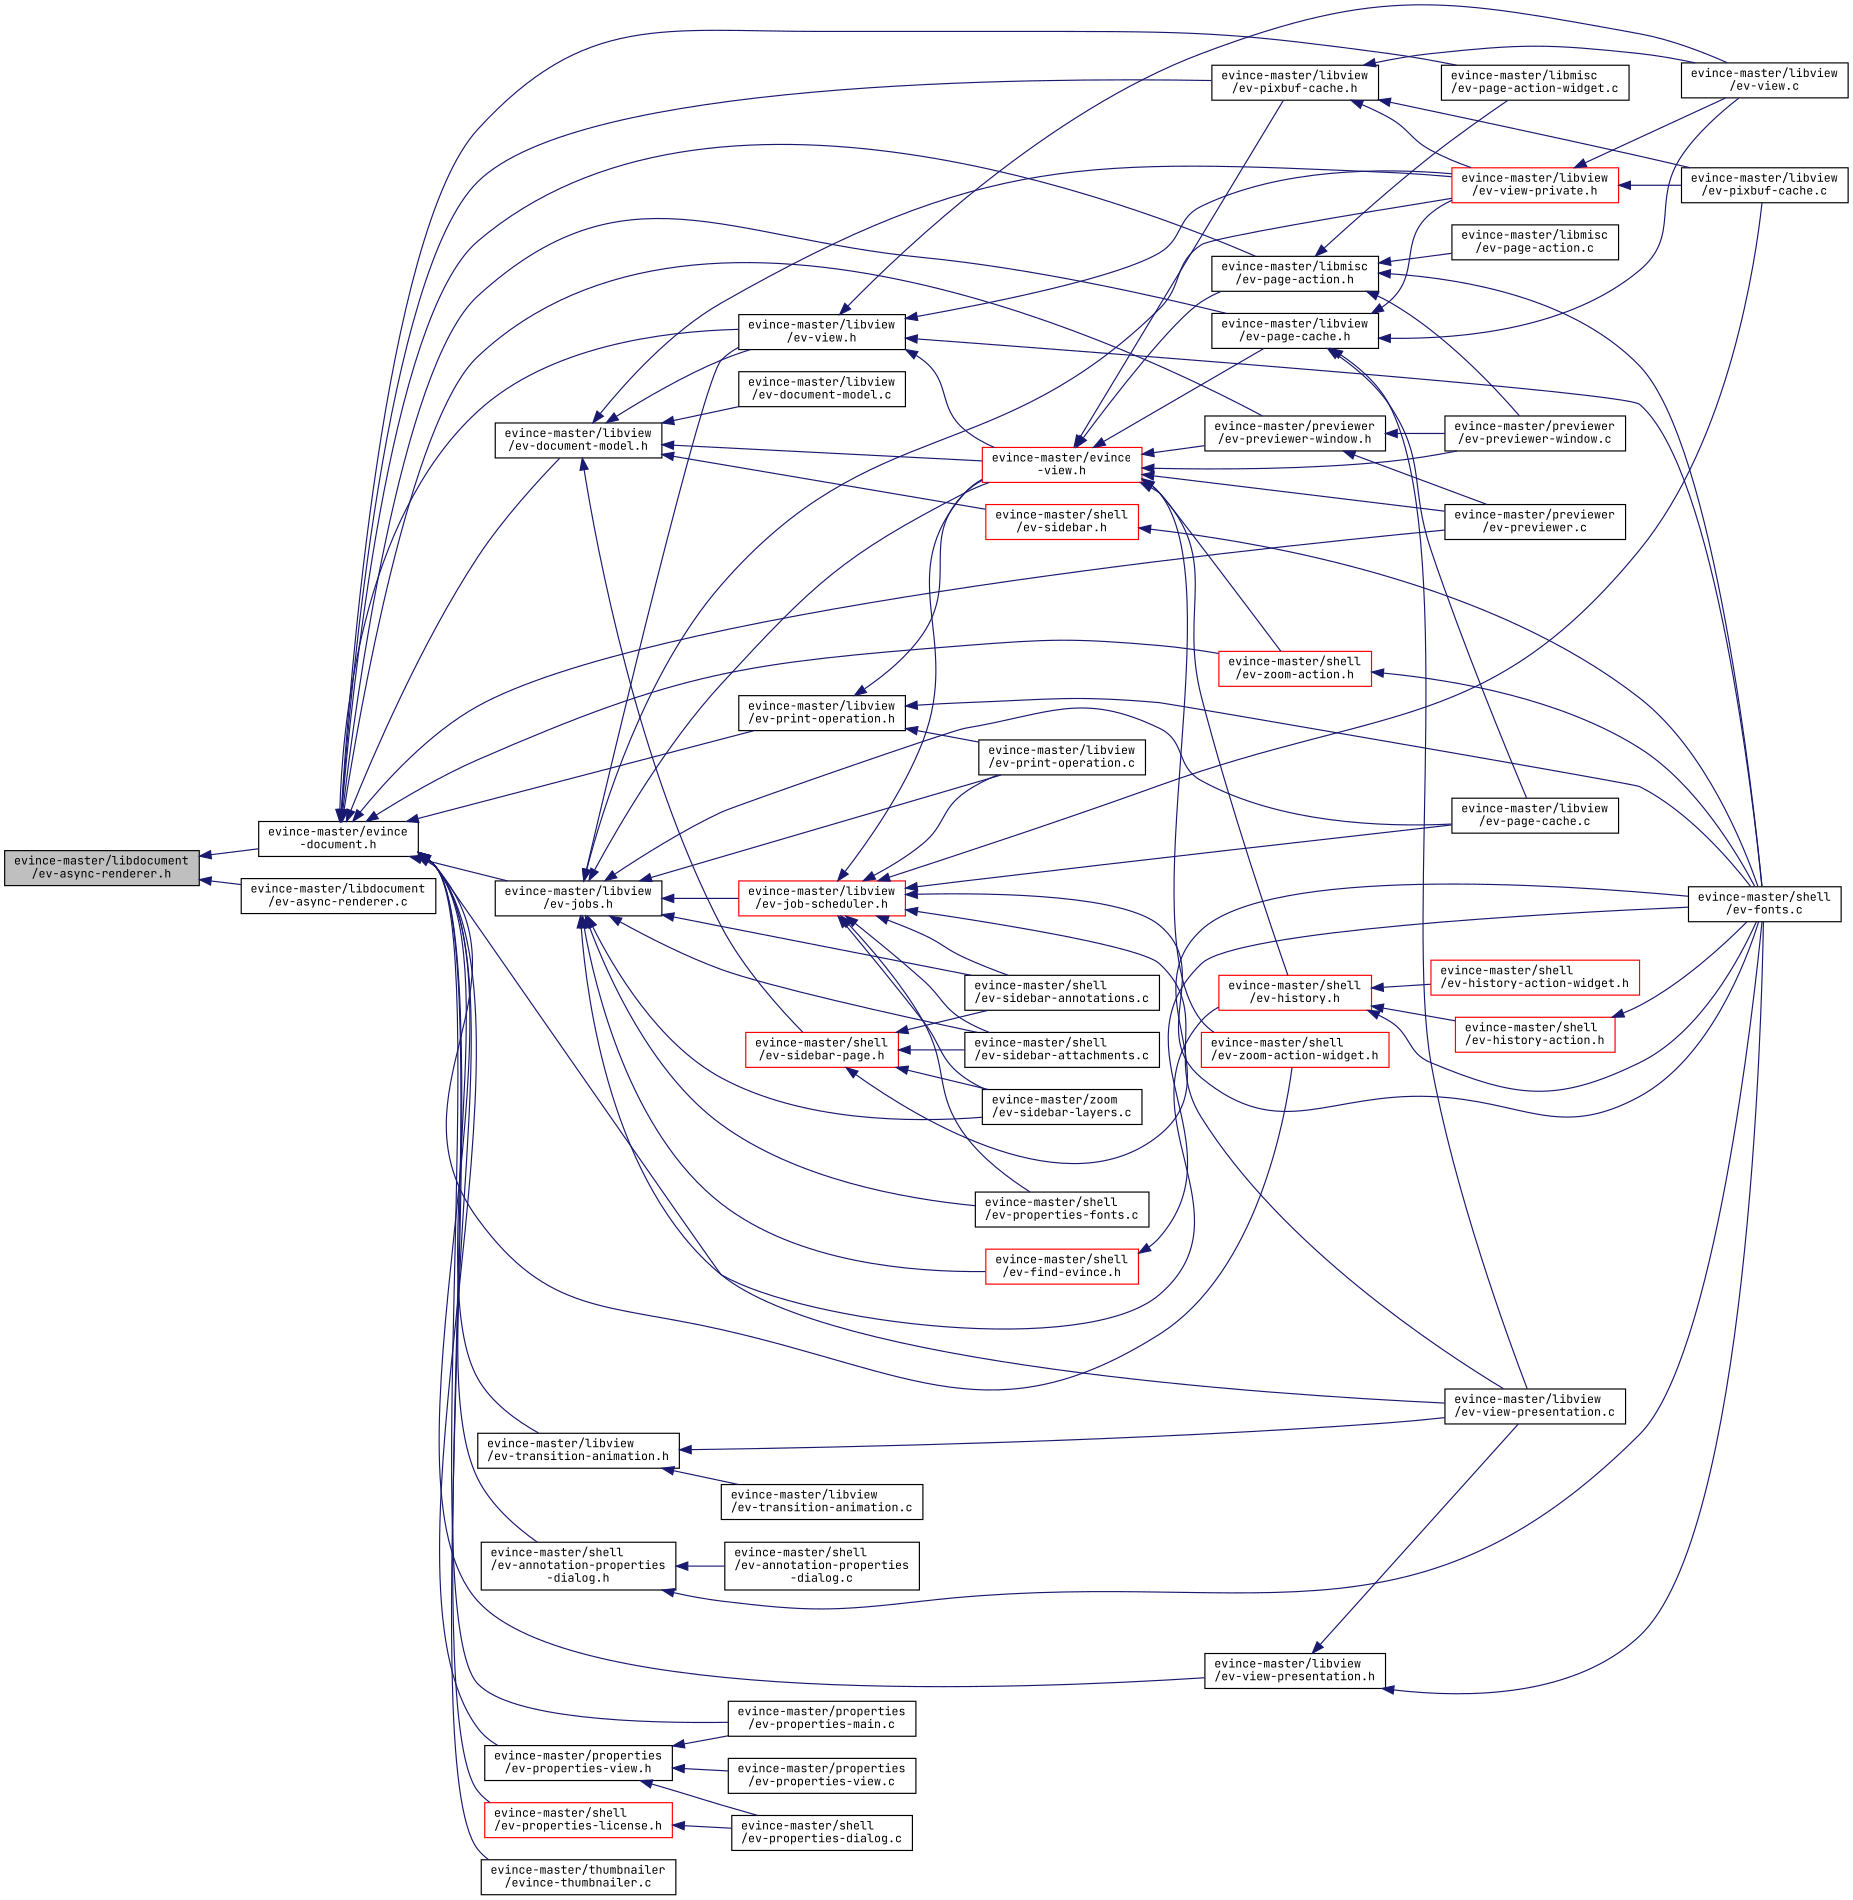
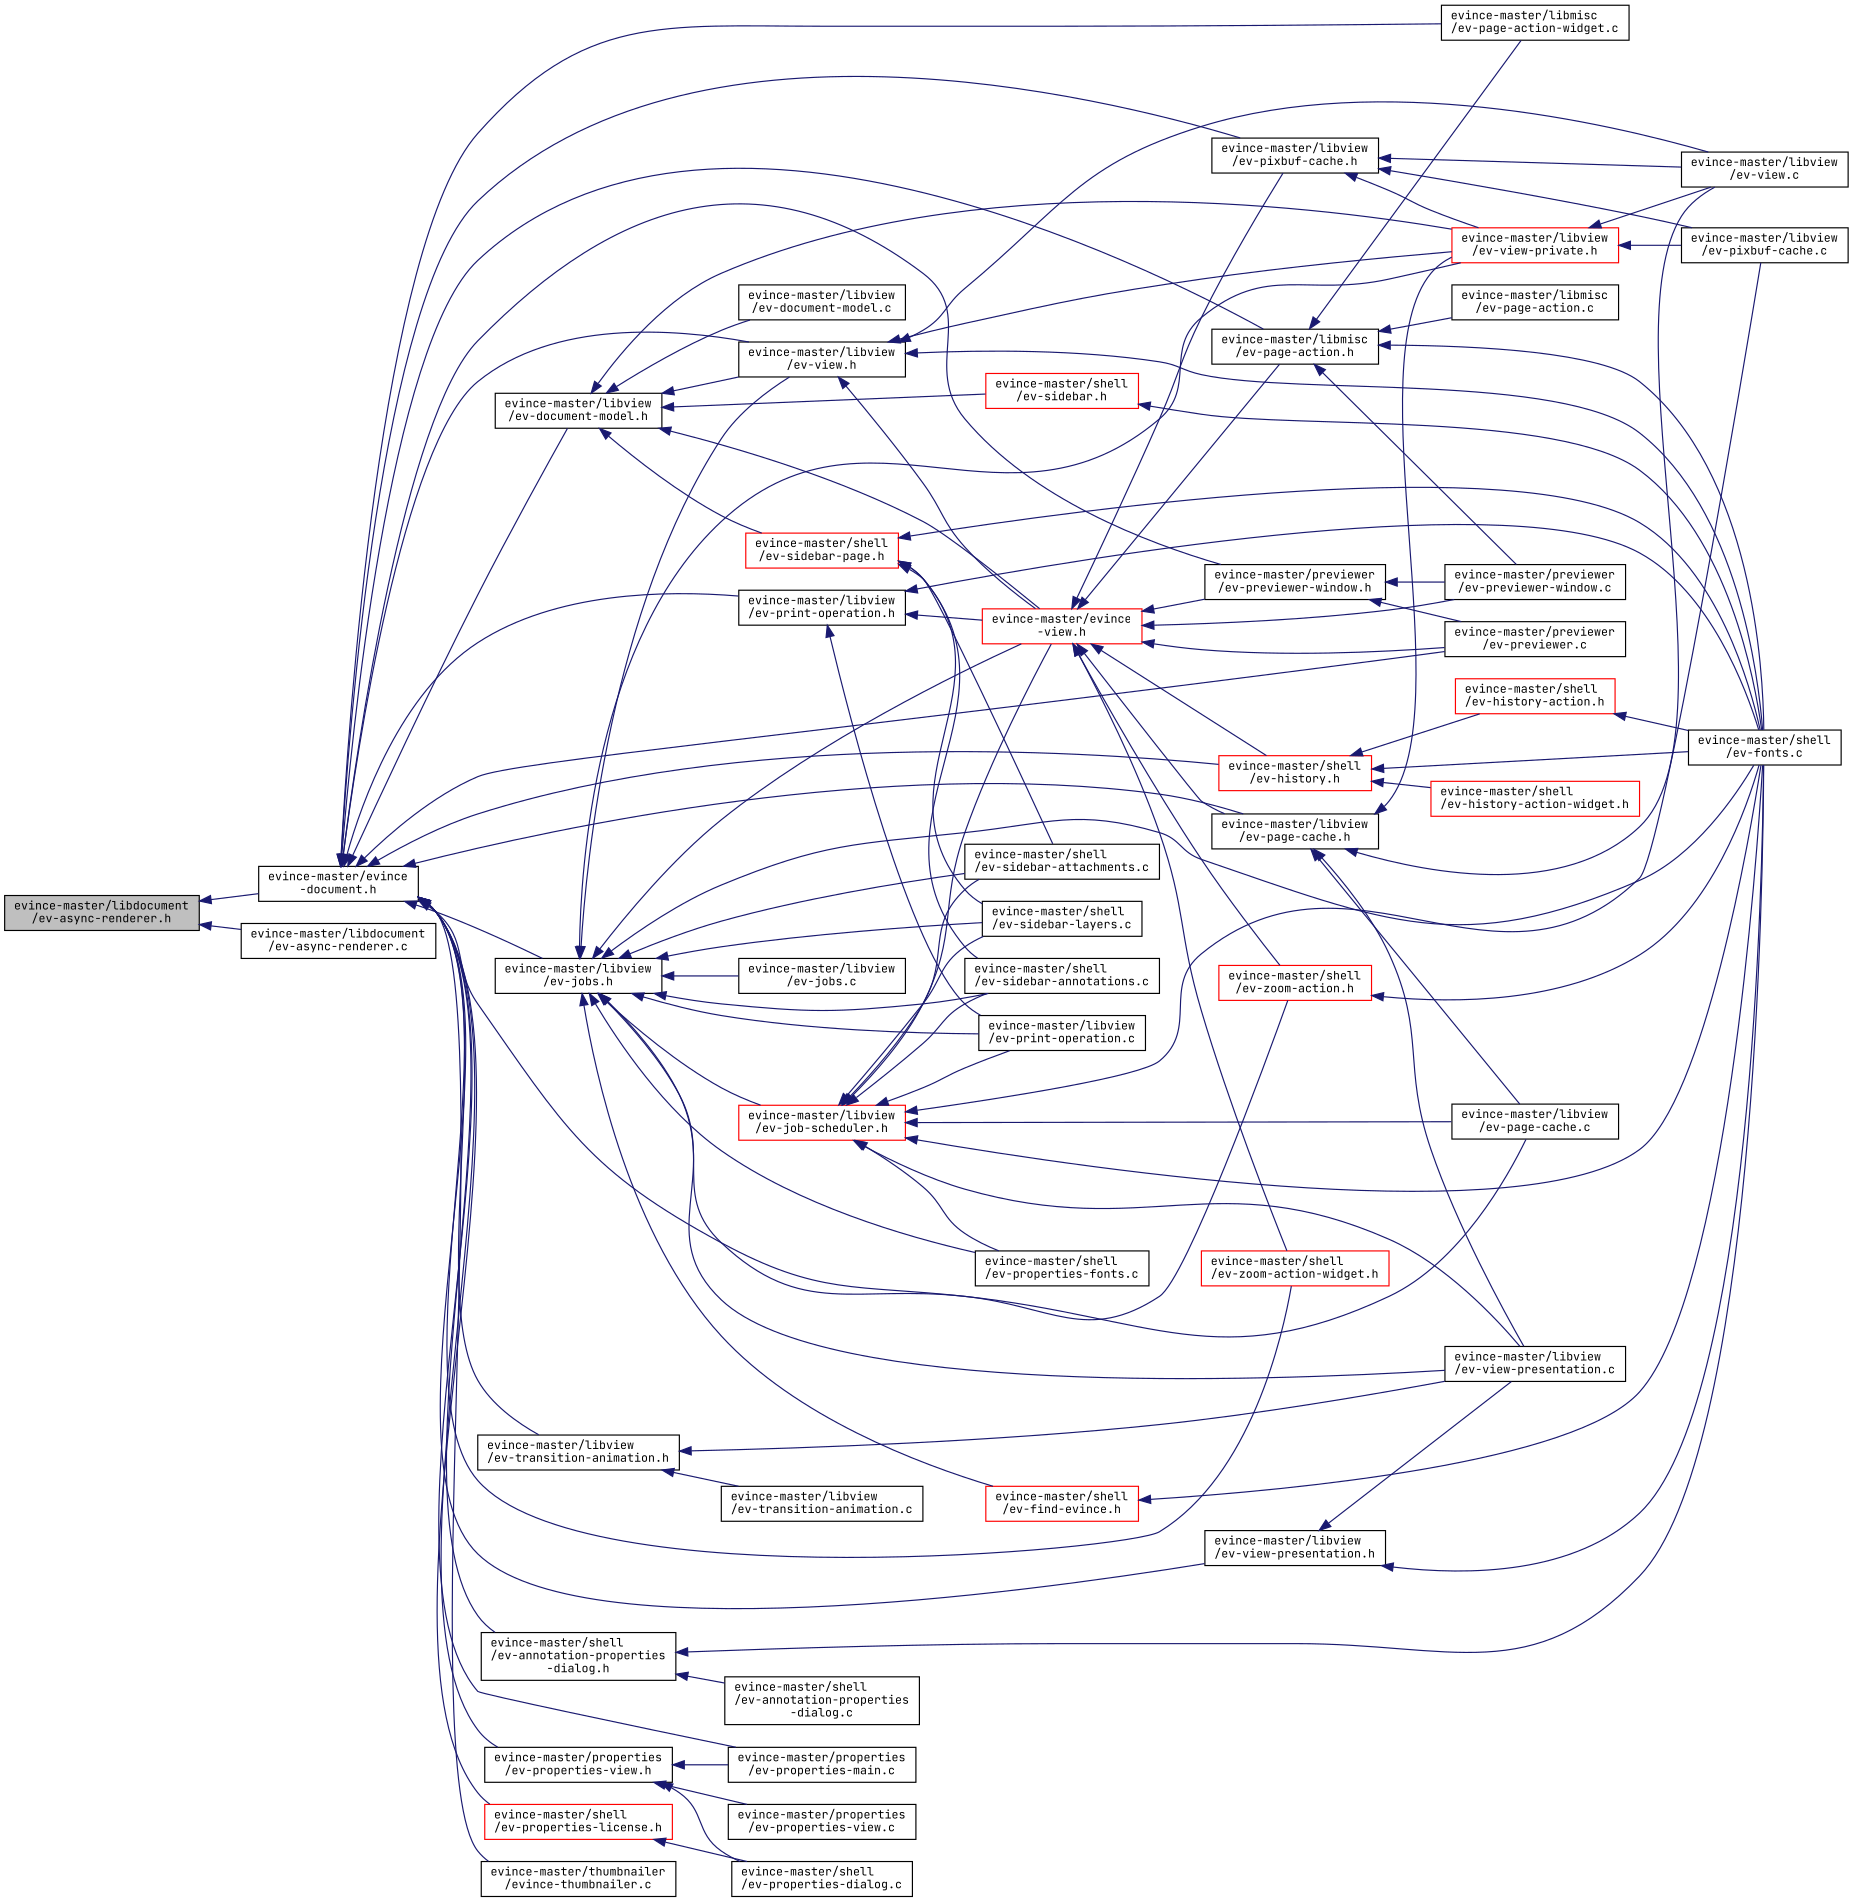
edge "evince-master/shell /ev-fonts.c" -> "evince-master/libview /ev-jobs.h": added
node "evince-master/libview /ev-jobs.c": added
node "evince-master/zoom /ev-sidebar-layers.c": label "evince-master/zoom /ev-sidebar-layers.c" -> "evince-master/shell /ev-sidebar-layers.c"
